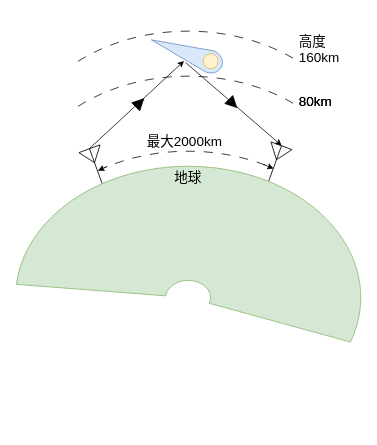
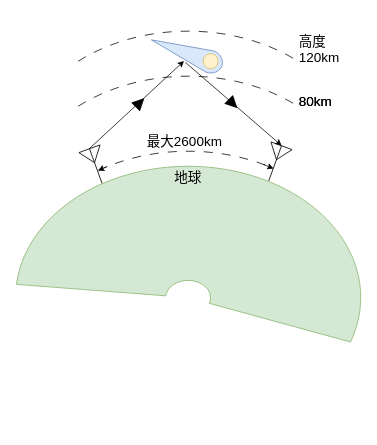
node "高度 160km": label "高度 160km" -> "高度 120km"
node "最大2000km": label "最大2000km" -> "最大2600km"
